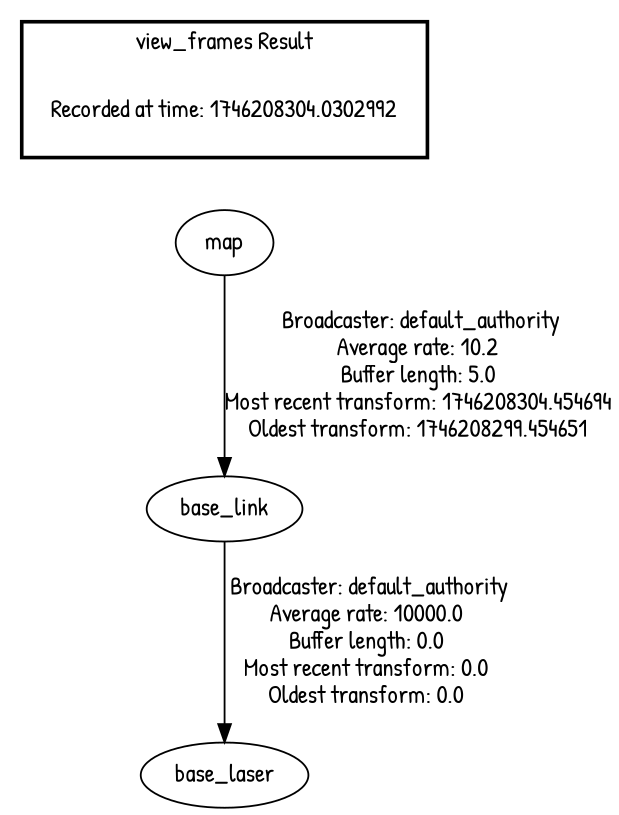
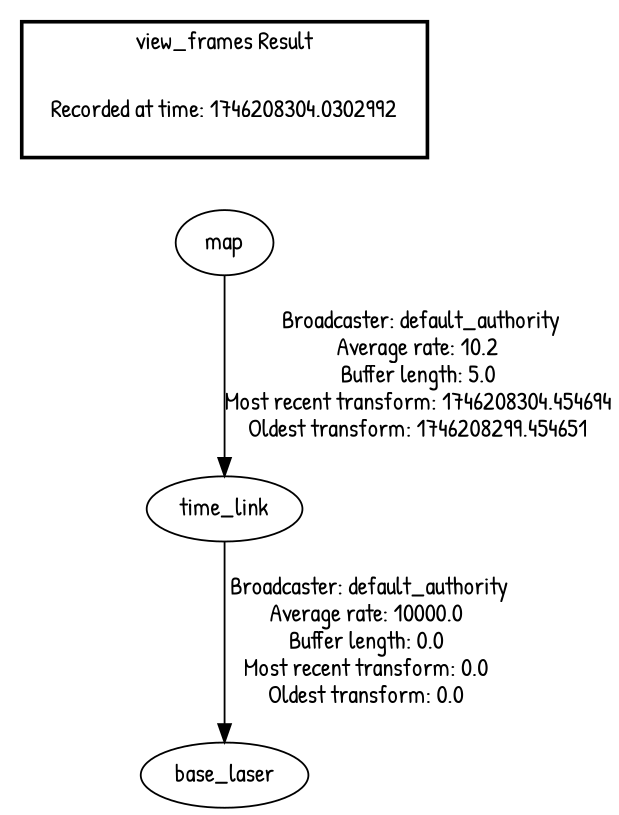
node "base_link": label "base_link" -> "time_link"
